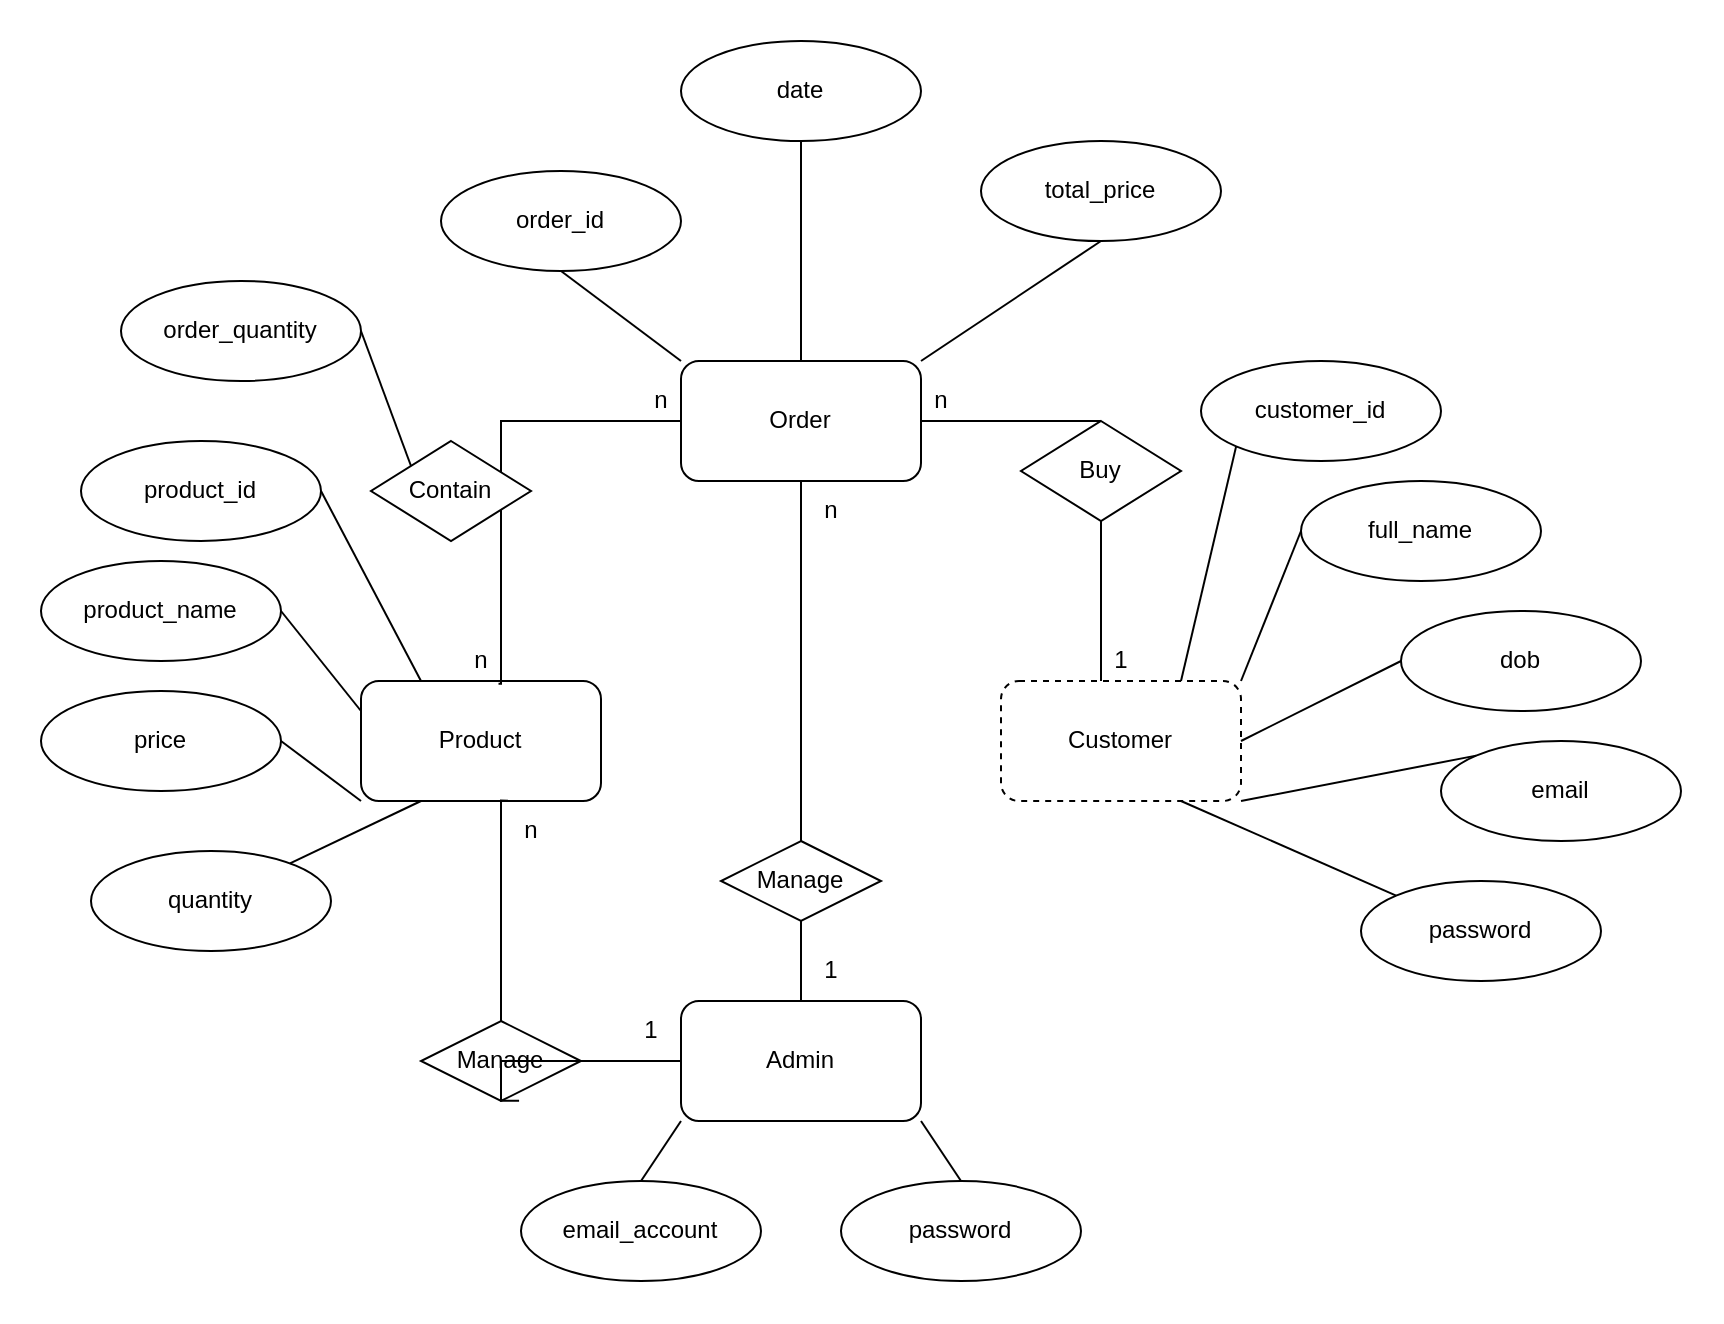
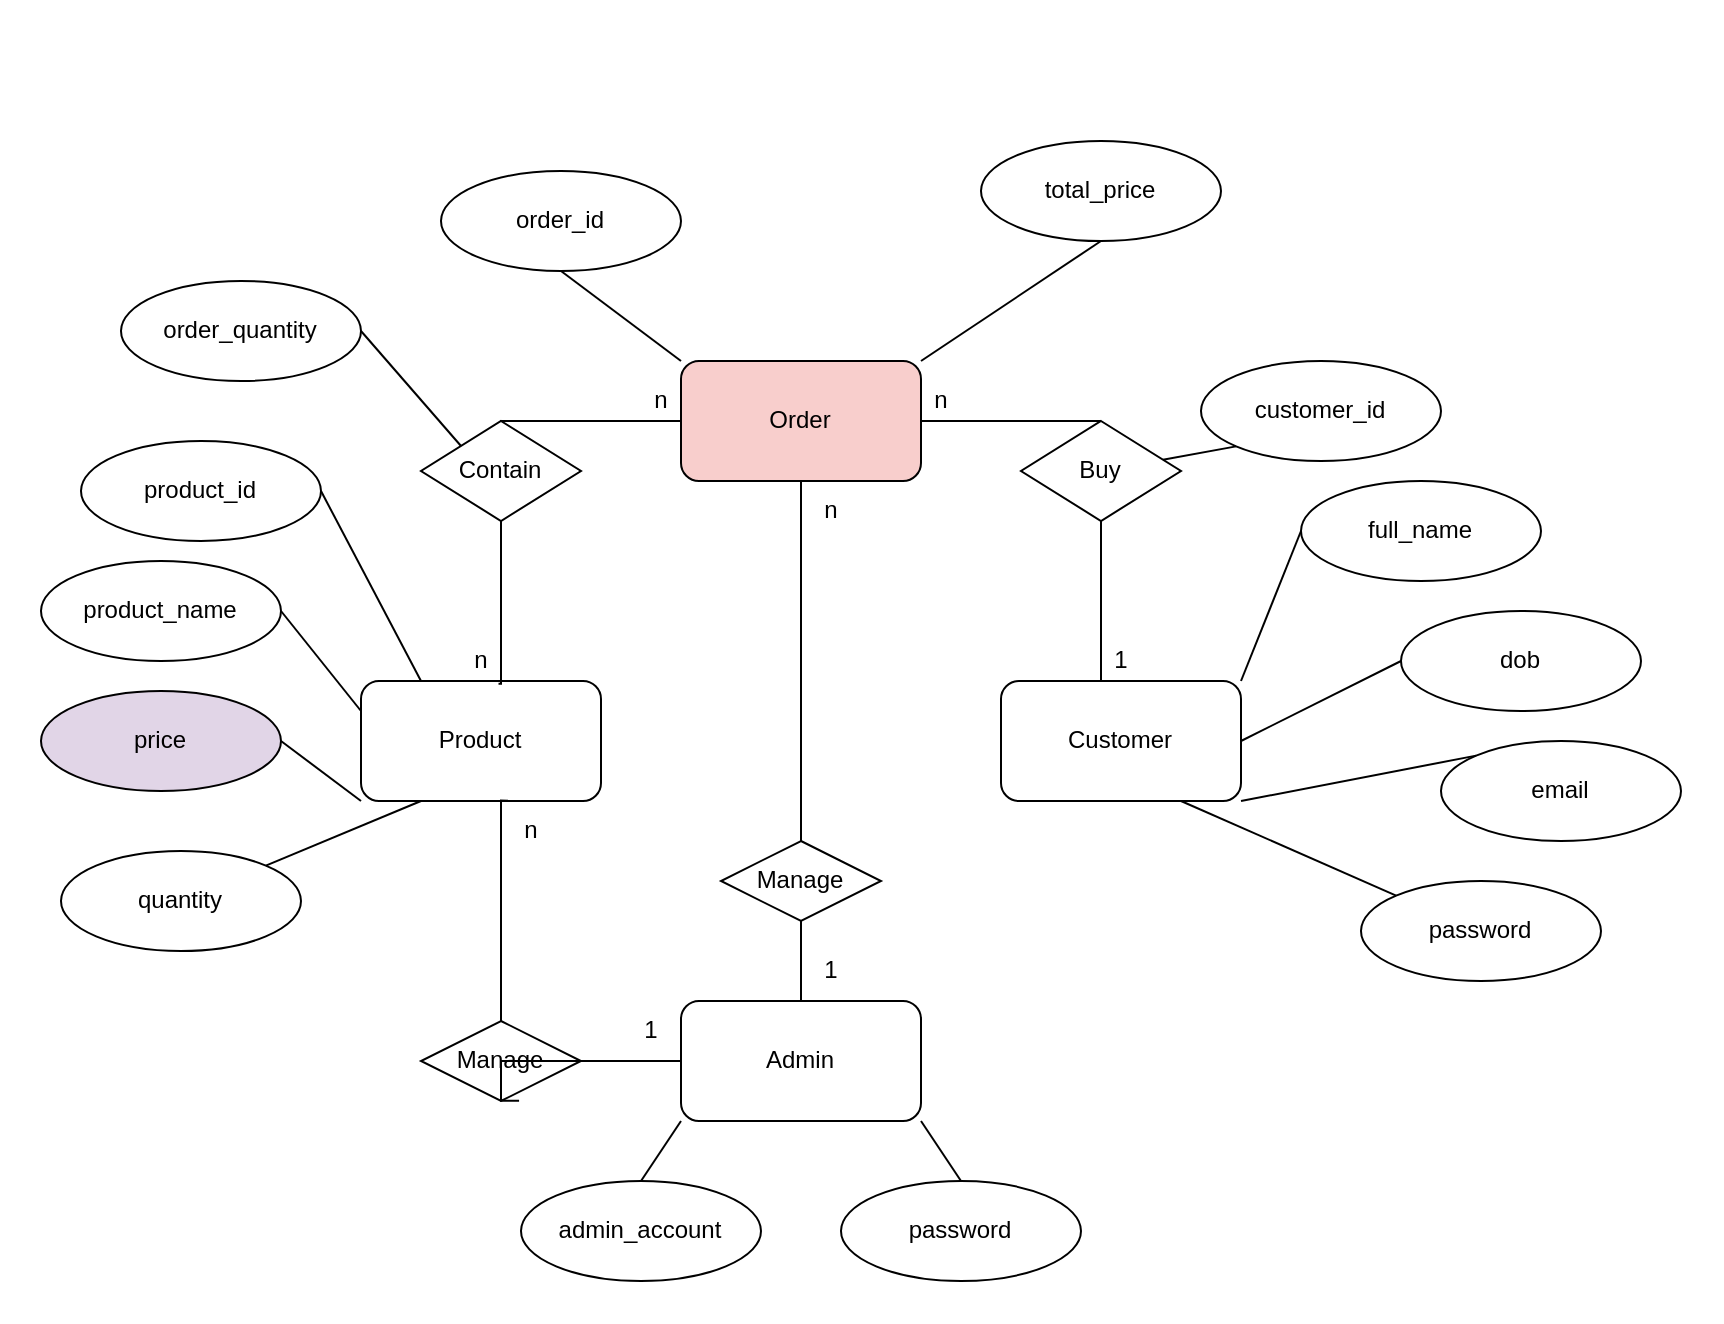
node "date": removed
edge "date" -- "Order": removed
node "Order": fillcolor #ffffff -> #f8cecc
node "Contain": moved (451, 491) -> (501, 471)
edge "customer_id" -- "Customer": now "customer_id" -- "Buy"
node "price": fillcolor #ffffff -> #e1d5e7
node "Customer": style dashed -> solid
node "quantity": moved (211, 901) -> (181, 901)
node "email_account": label "email_account" -> "admin_account"
